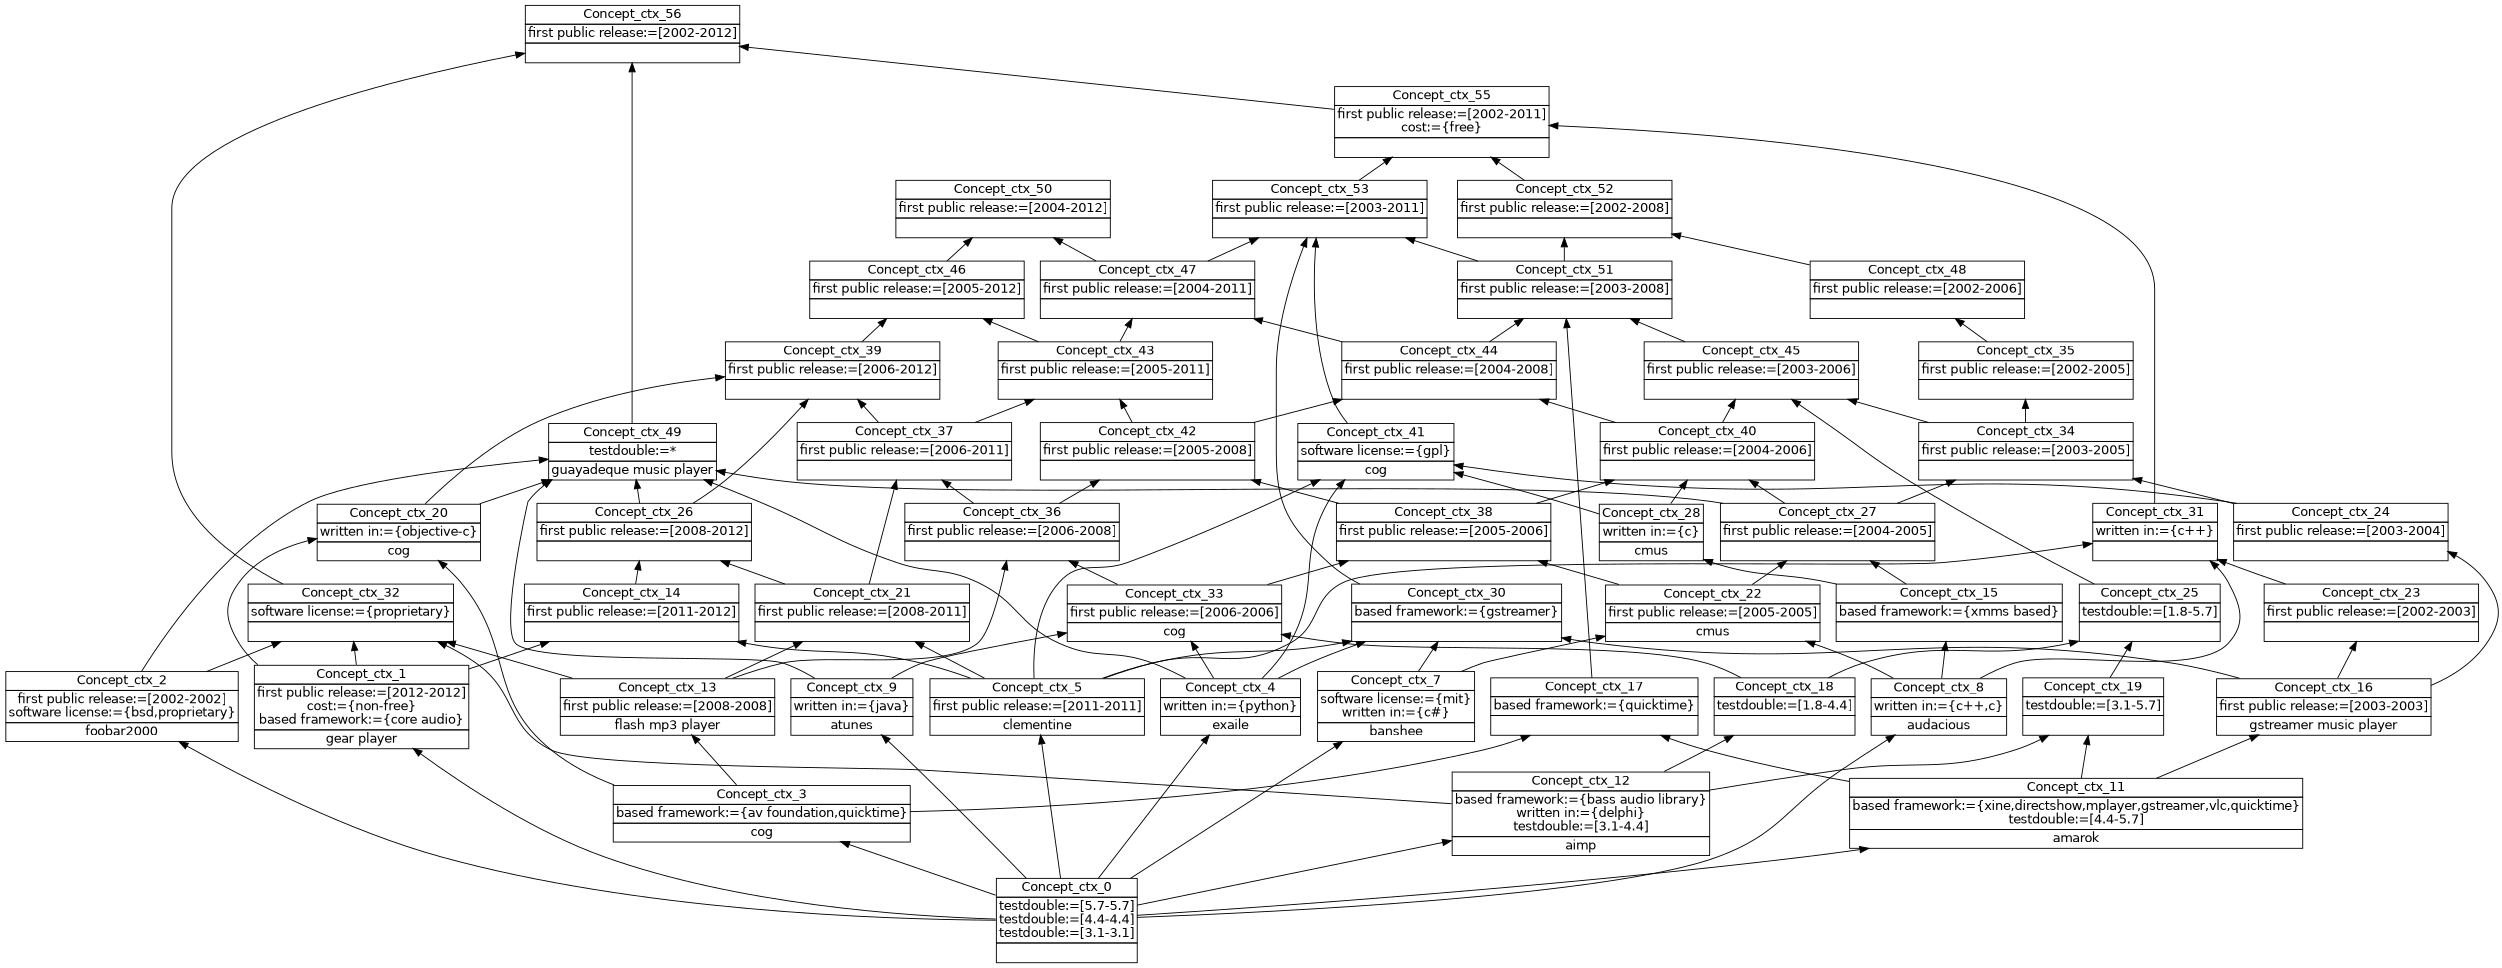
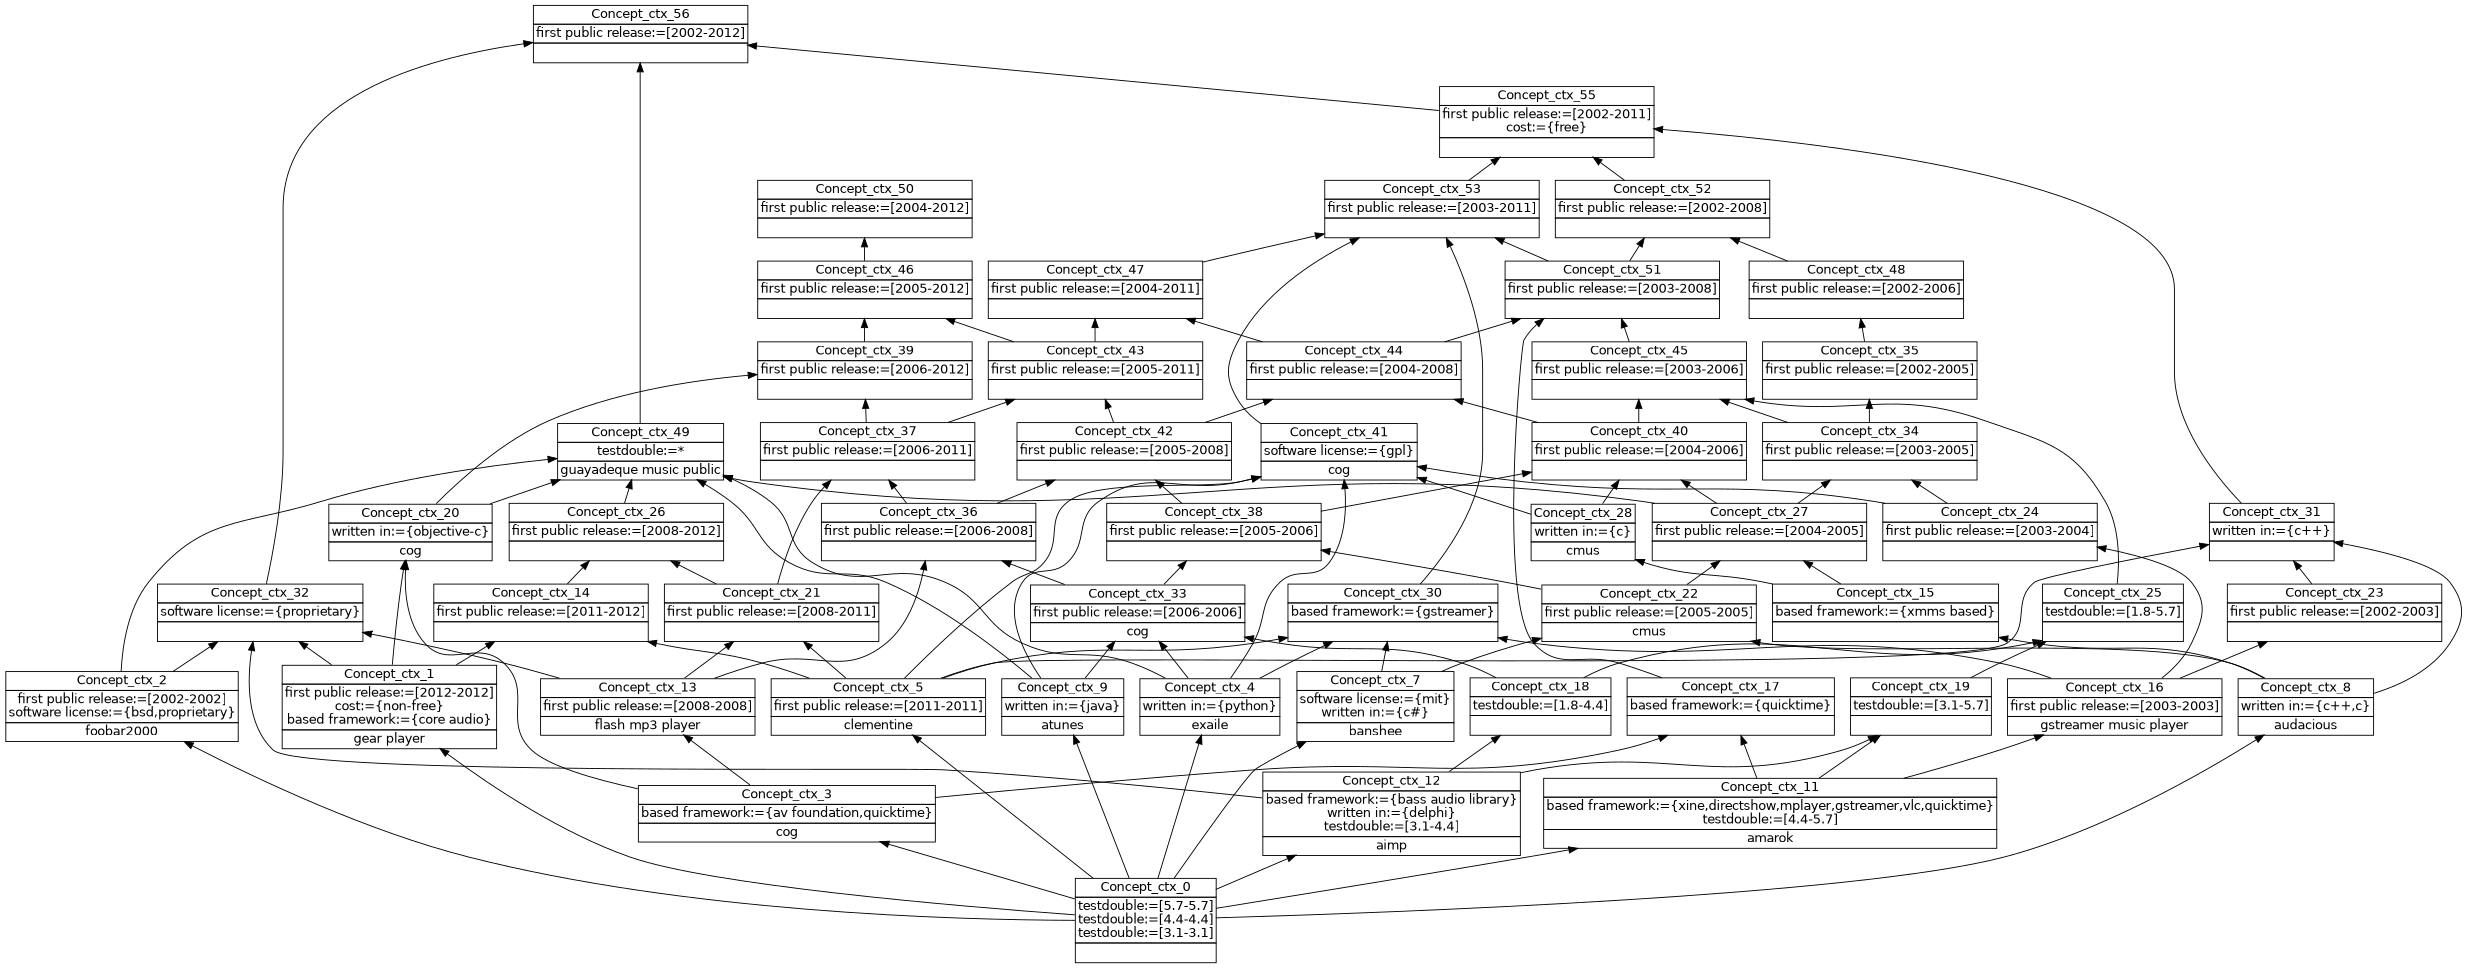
edge "Concept_ctx_47" -> "Concept_ctx_50": removed
edge "Concept_ctx_26" -> "Concept_ctx_39": removed
node "Concept_ctx_49": text "guayadeque music player" -> "guayadeque music public"
edge "Concept_ctx_9" -> "Concept_ctx_41": added
